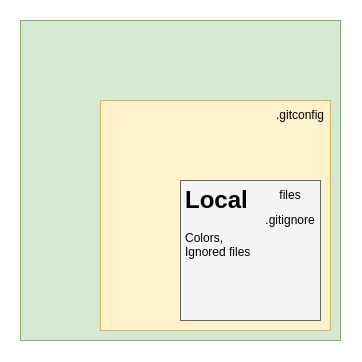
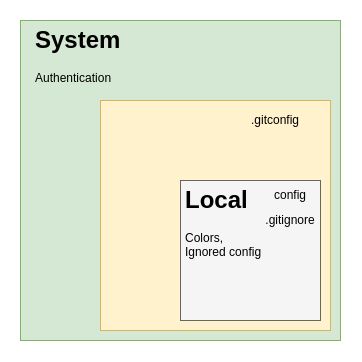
node "SystemAuthentication": added
node ".gitconfig": moved (301, 116) -> (276, 121)
node "LocalColors, Ignored files": label "LocalColors, Ignored files" -> "LocalColors, Ignored config"
node "files": label "files" -> "config"
